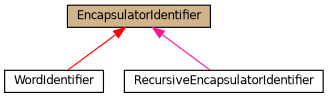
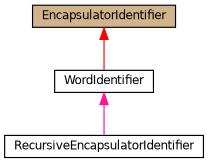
edge "RecursiveEncapsulatorIdentifier" -> "EncapsulatorIdentifier": now "RecursiveEncapsulatorIdentifier" -> "WordIdentifier"
